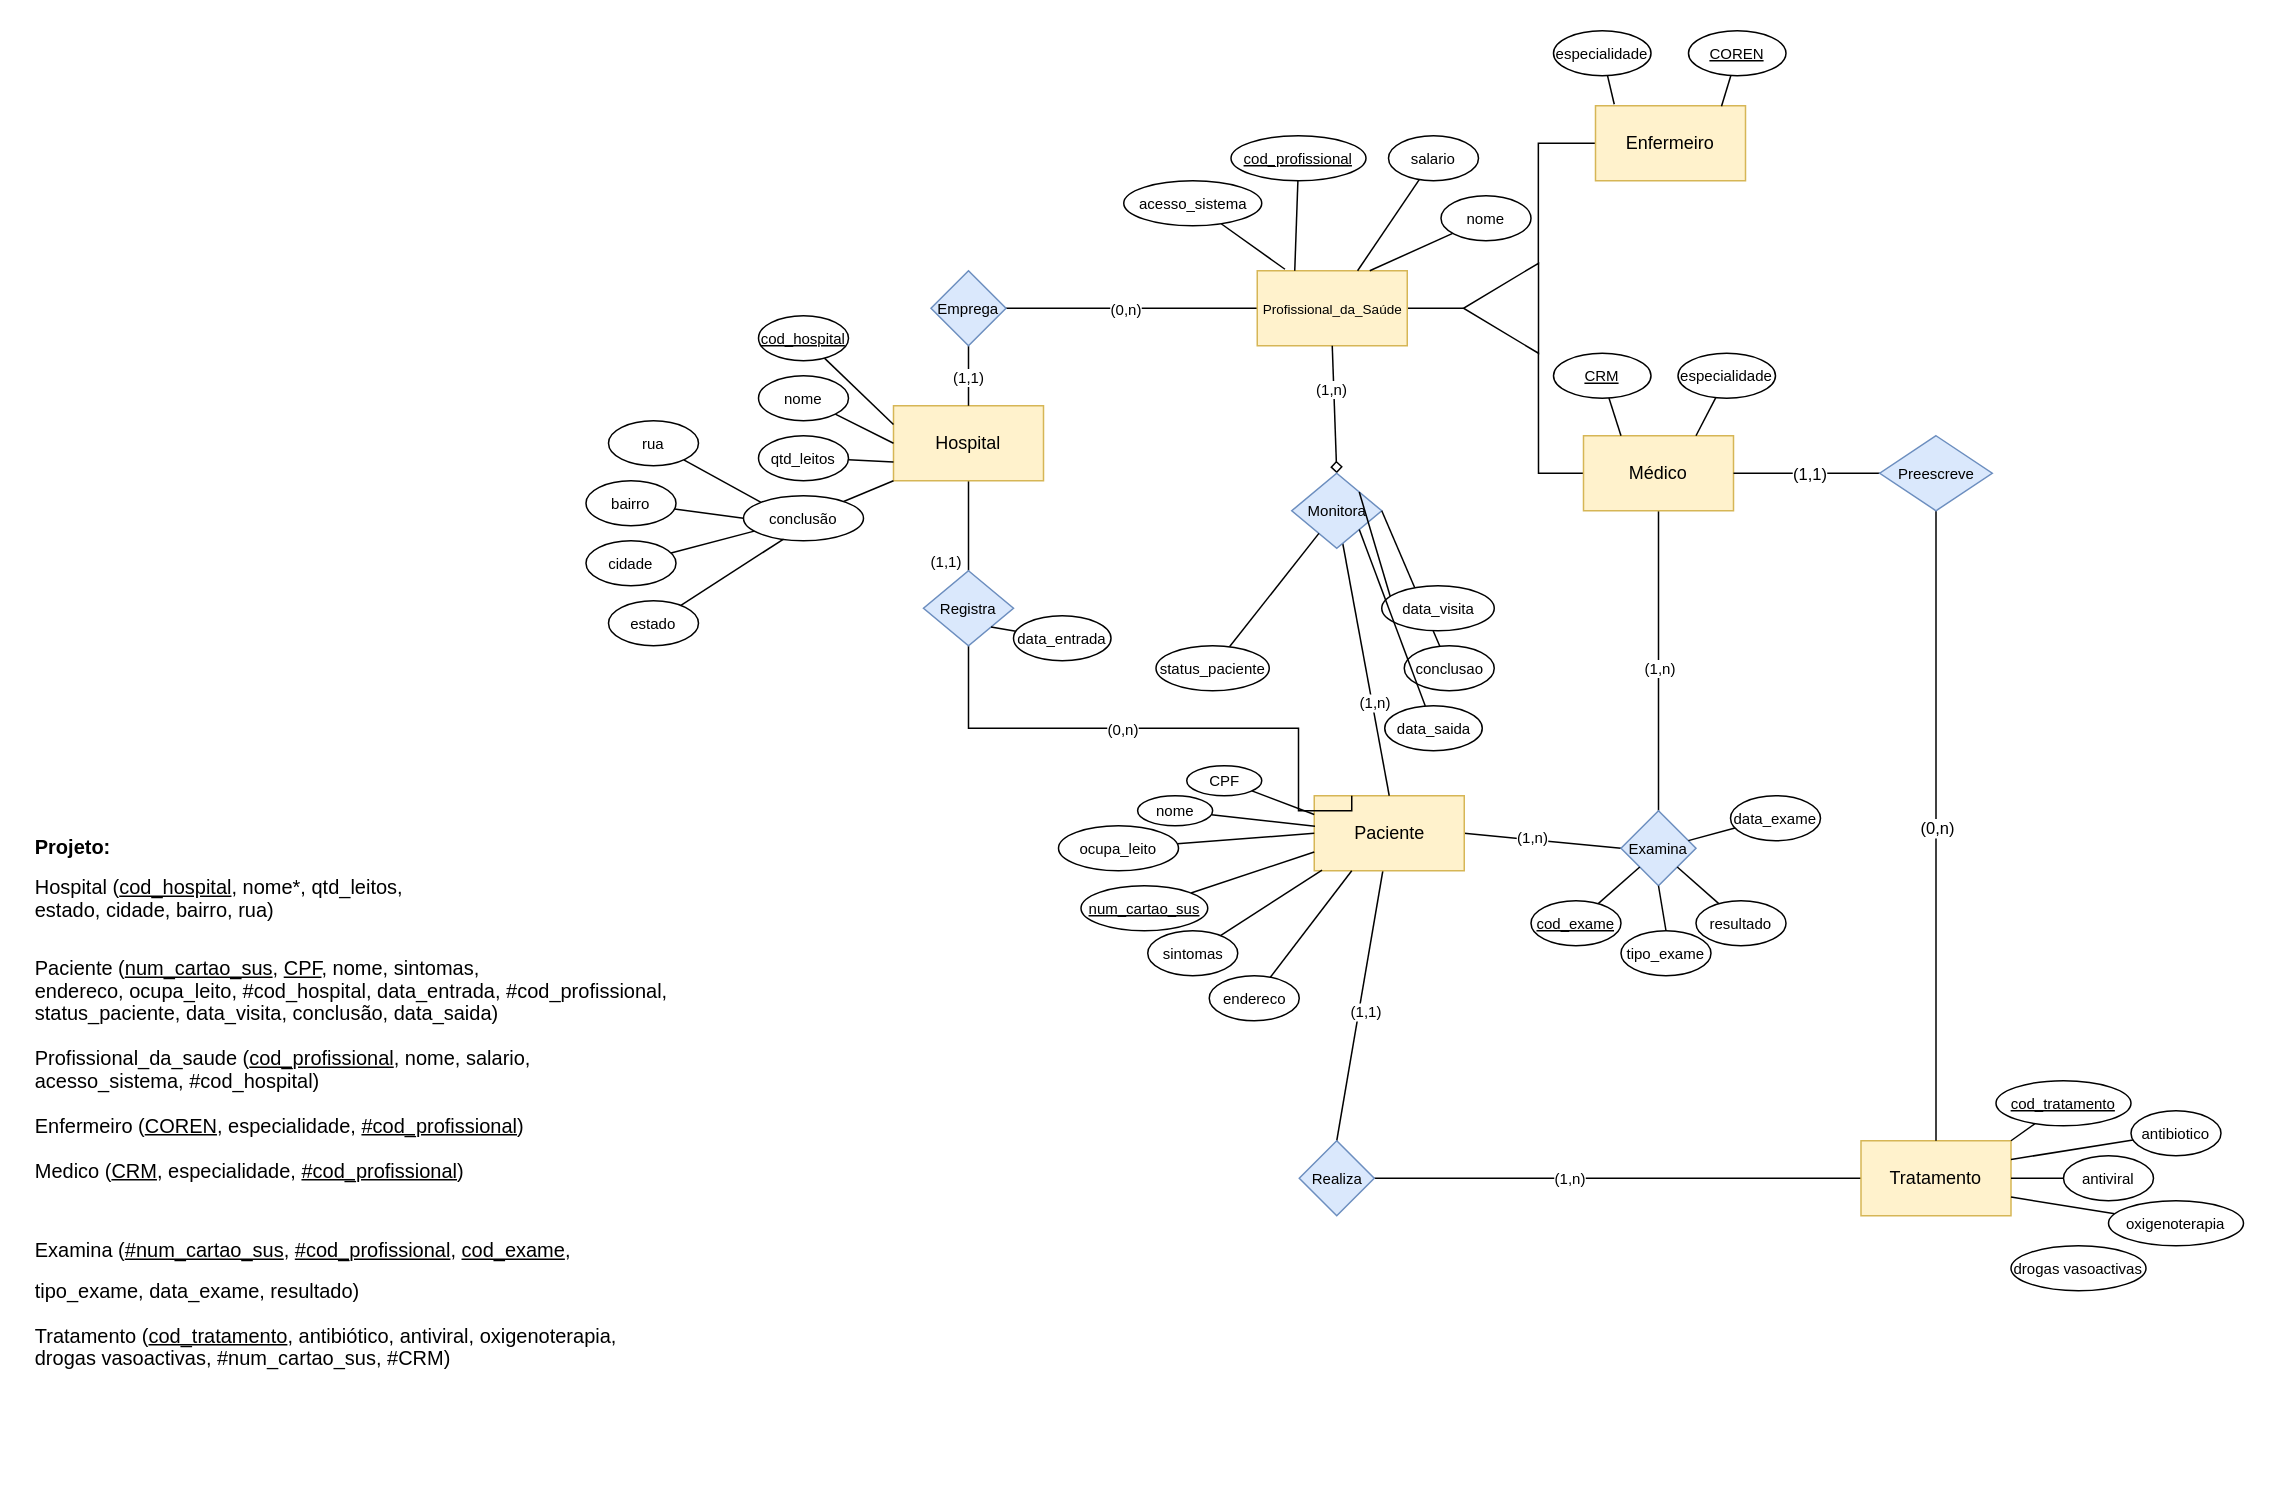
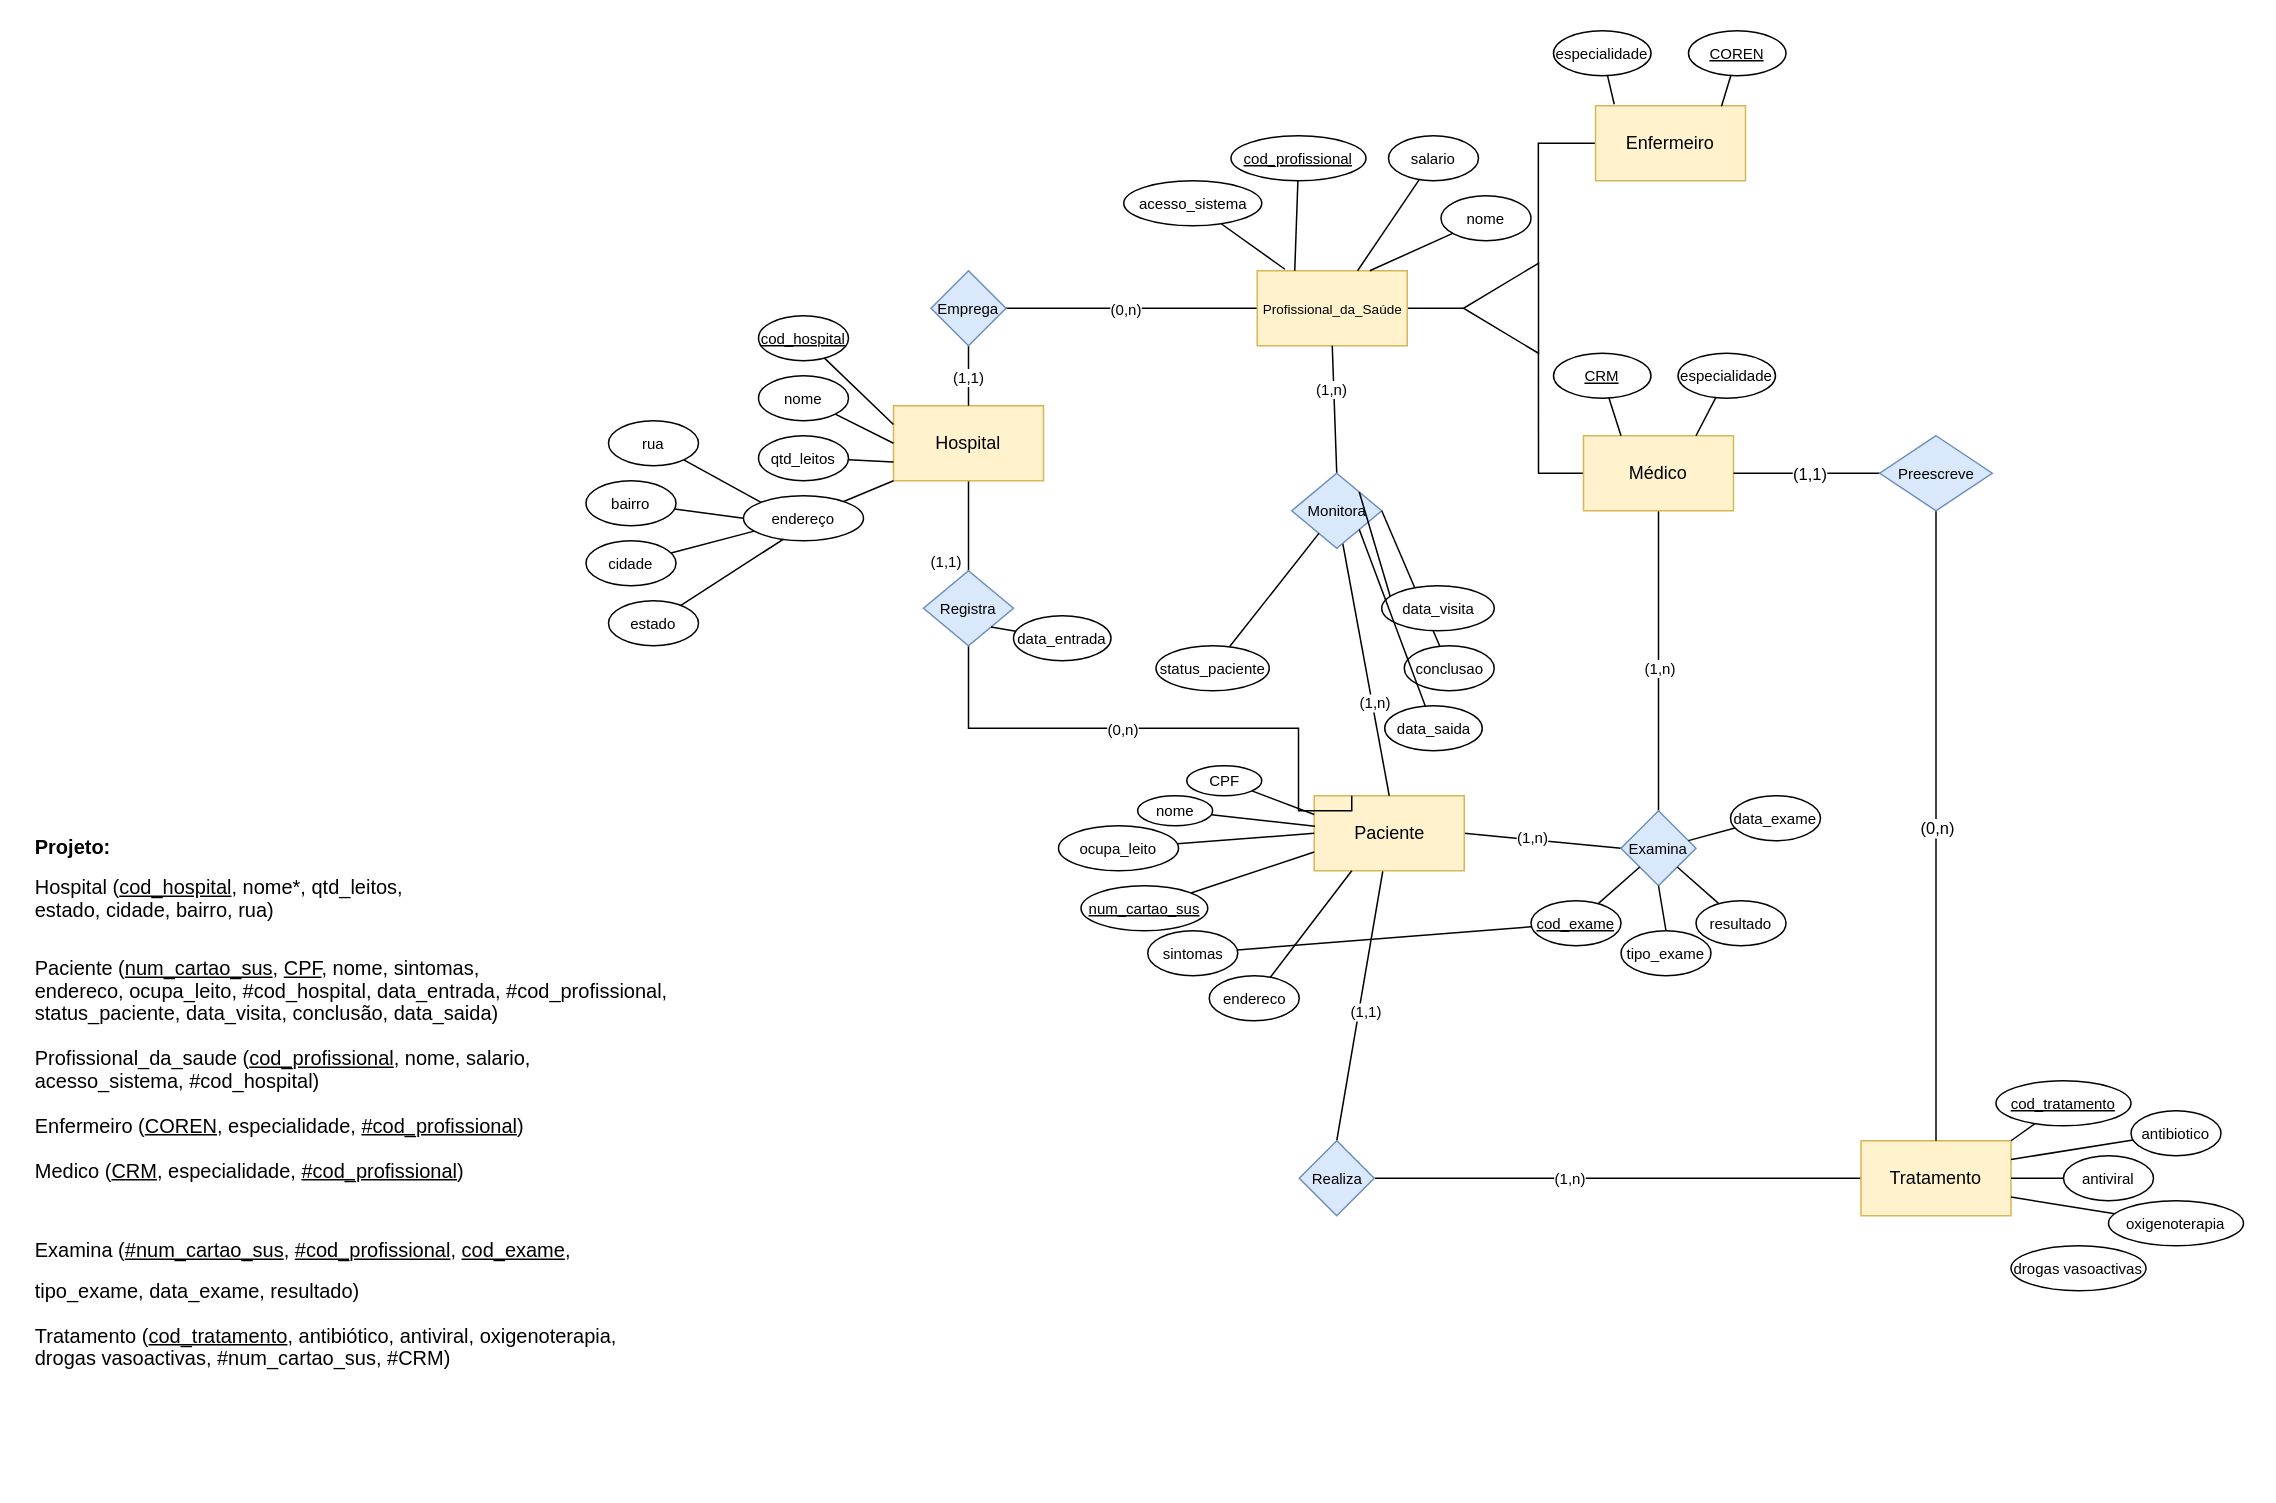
edge "Profissional_da_Saúde" -> "Monitora": arrowhead diamond -> none
node "conclusão": label "conclusão" -> "endereço"
edge "Paciente" -- "sintomas": now "cod_exame" -- "sintomas"
